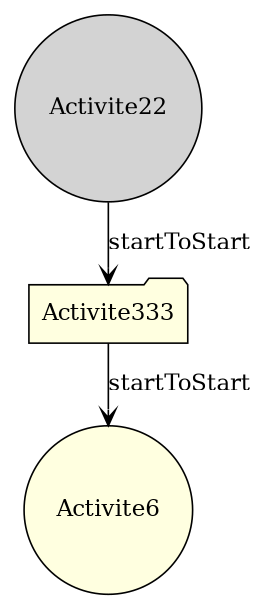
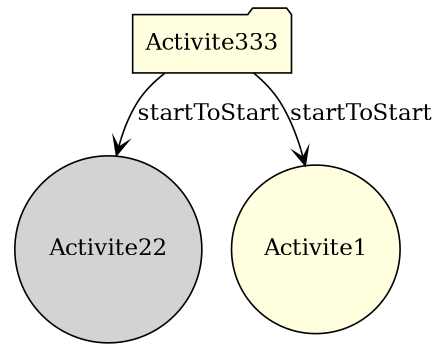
edge "Activite22" -> "Activite333": reversed
node "Activite6": label "Activite6" -> "Activite1"
